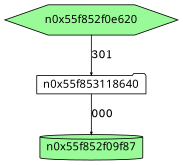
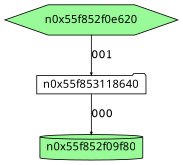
edge "n0x55f852f0e620" -> "n0x55f853118640": label "301" -> "001"
node "n0x55f852f09f87": label "n0x55f852f09f87" -> "n0x55f852f09f80"
